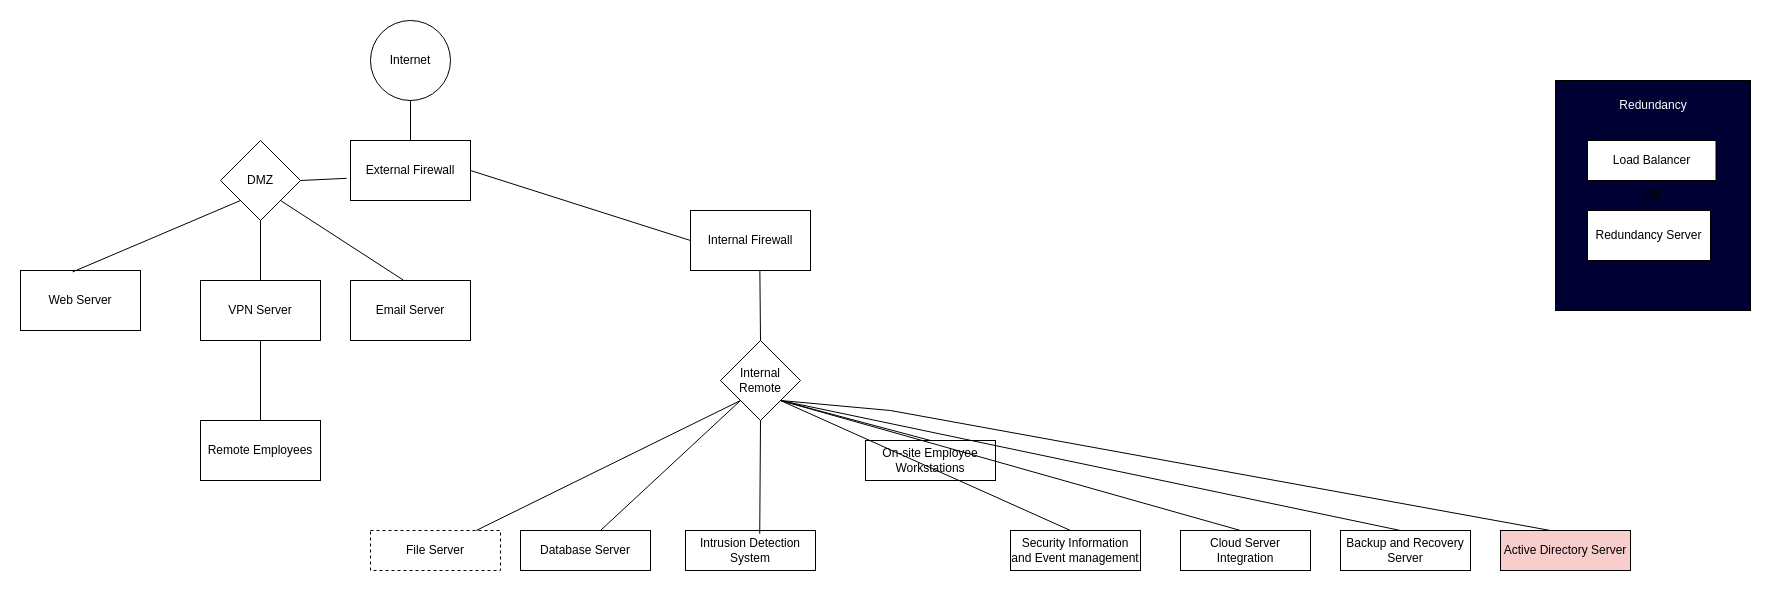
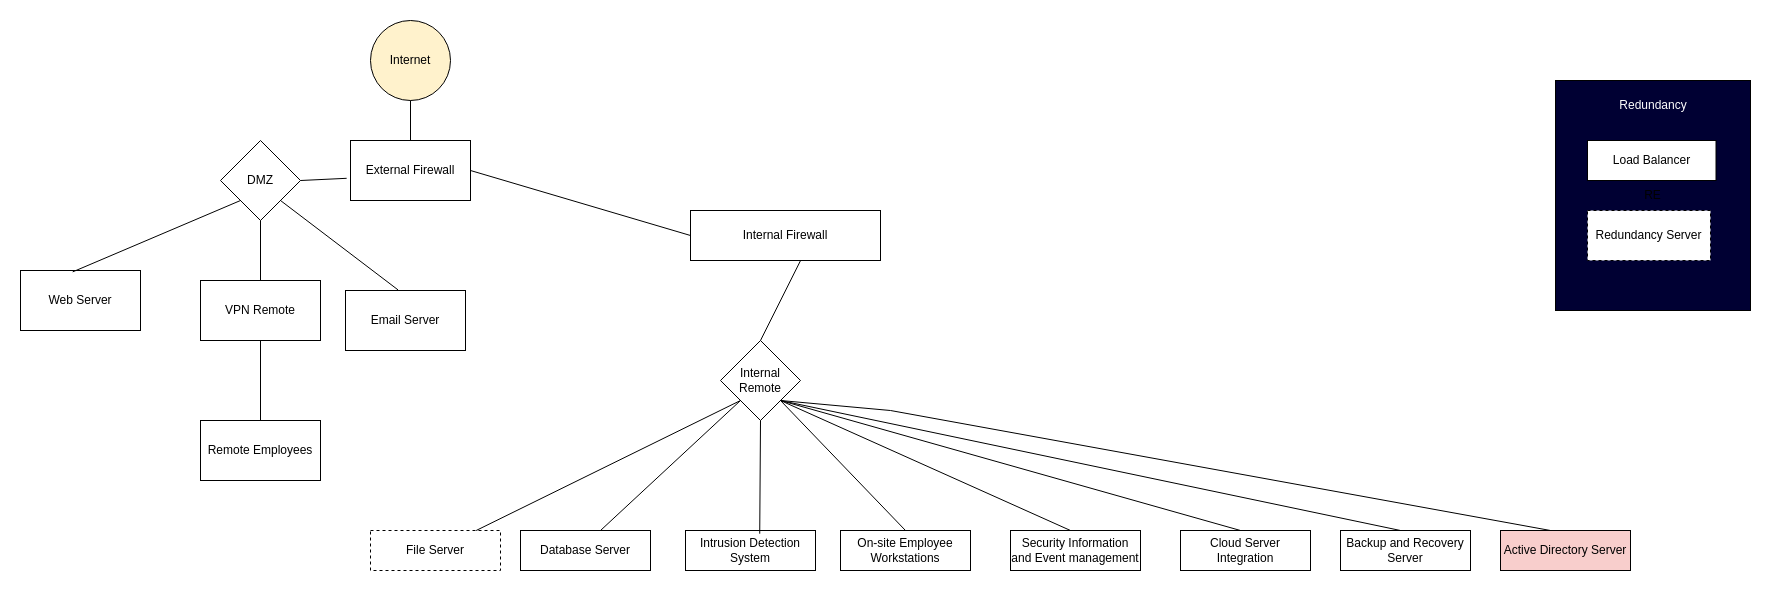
node "Internet": fillcolor #ffffff -> #fff2cc
node "Redundancy Server": style solid -> dashed
node "Internal Firewall": size 120x60 -> 190x50
node "VPN Server": label "VPN Server" -> "VPN Remote"
node "Email Server": moved (411, 311) -> (406, 321)
node "On-site Employee Workstations": moved (931, 461) -> (906, 551)
